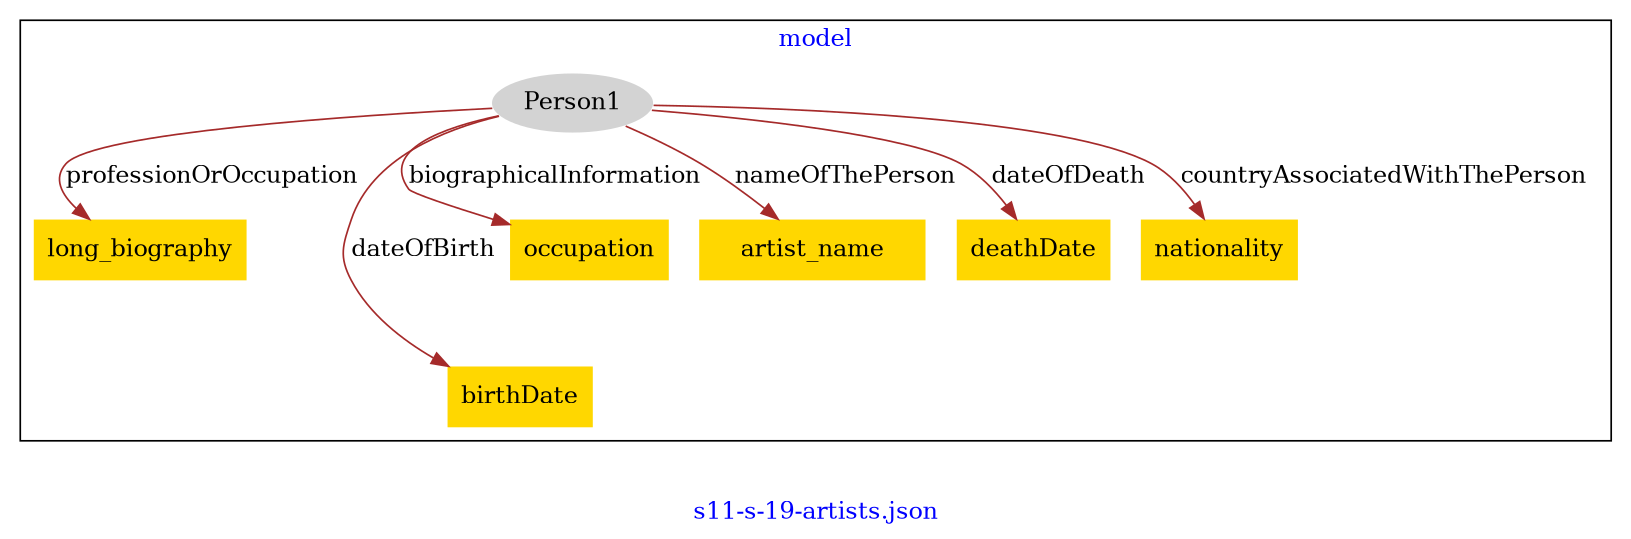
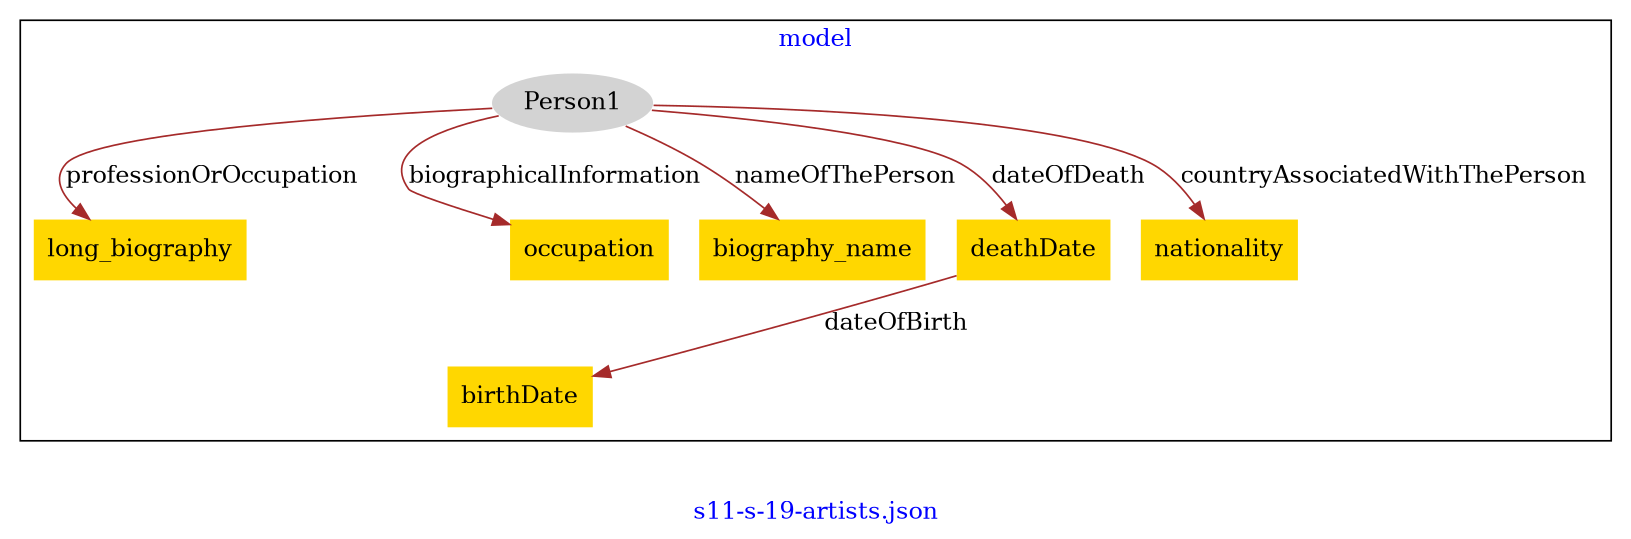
edge "Person1" -> "birthDate": now "deathDate" -> "birthDate"
node "artist_name": label "artist_name" -> "biography_name"
